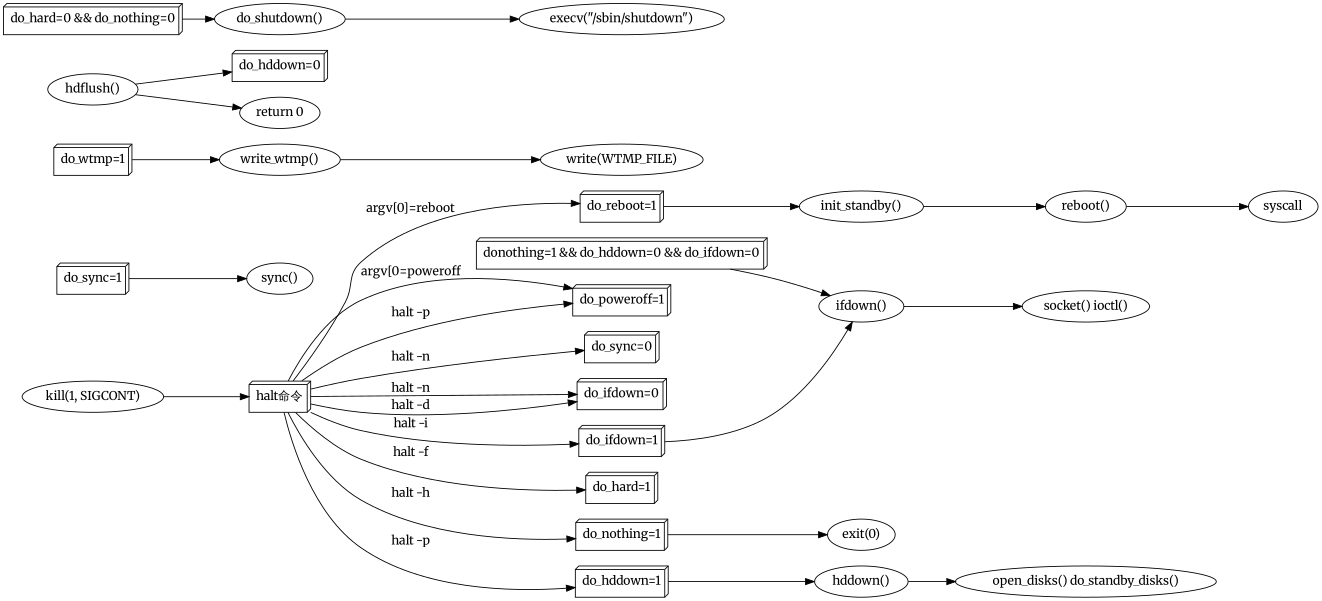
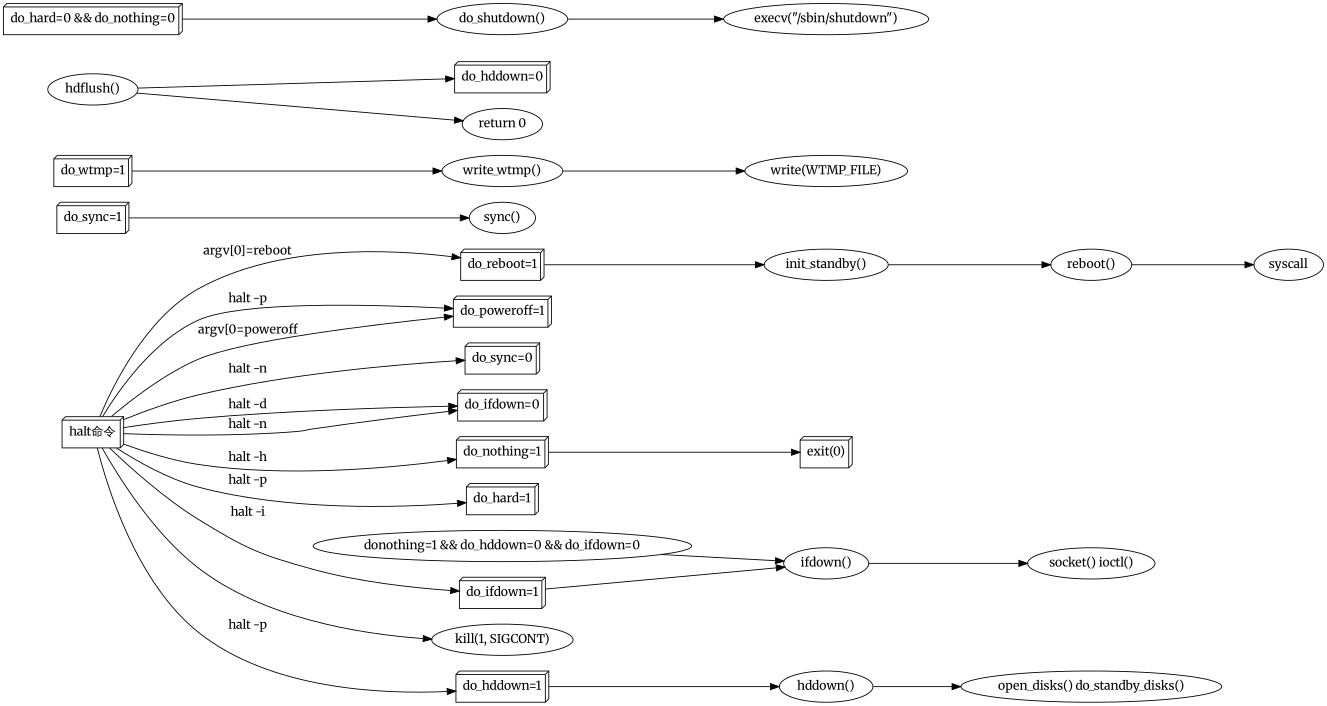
node "donothing=1 && do_hddown=0 && do_ifdown=0": shape box3d -> ellipse
edge "kill(1, SIGCONT)" -> "halt命令": reversed
edge "halt命令" -> "do_hard=1": label "halt -f" -> "halt -p"
node "exit(0)": shape ellipse -> box3d
